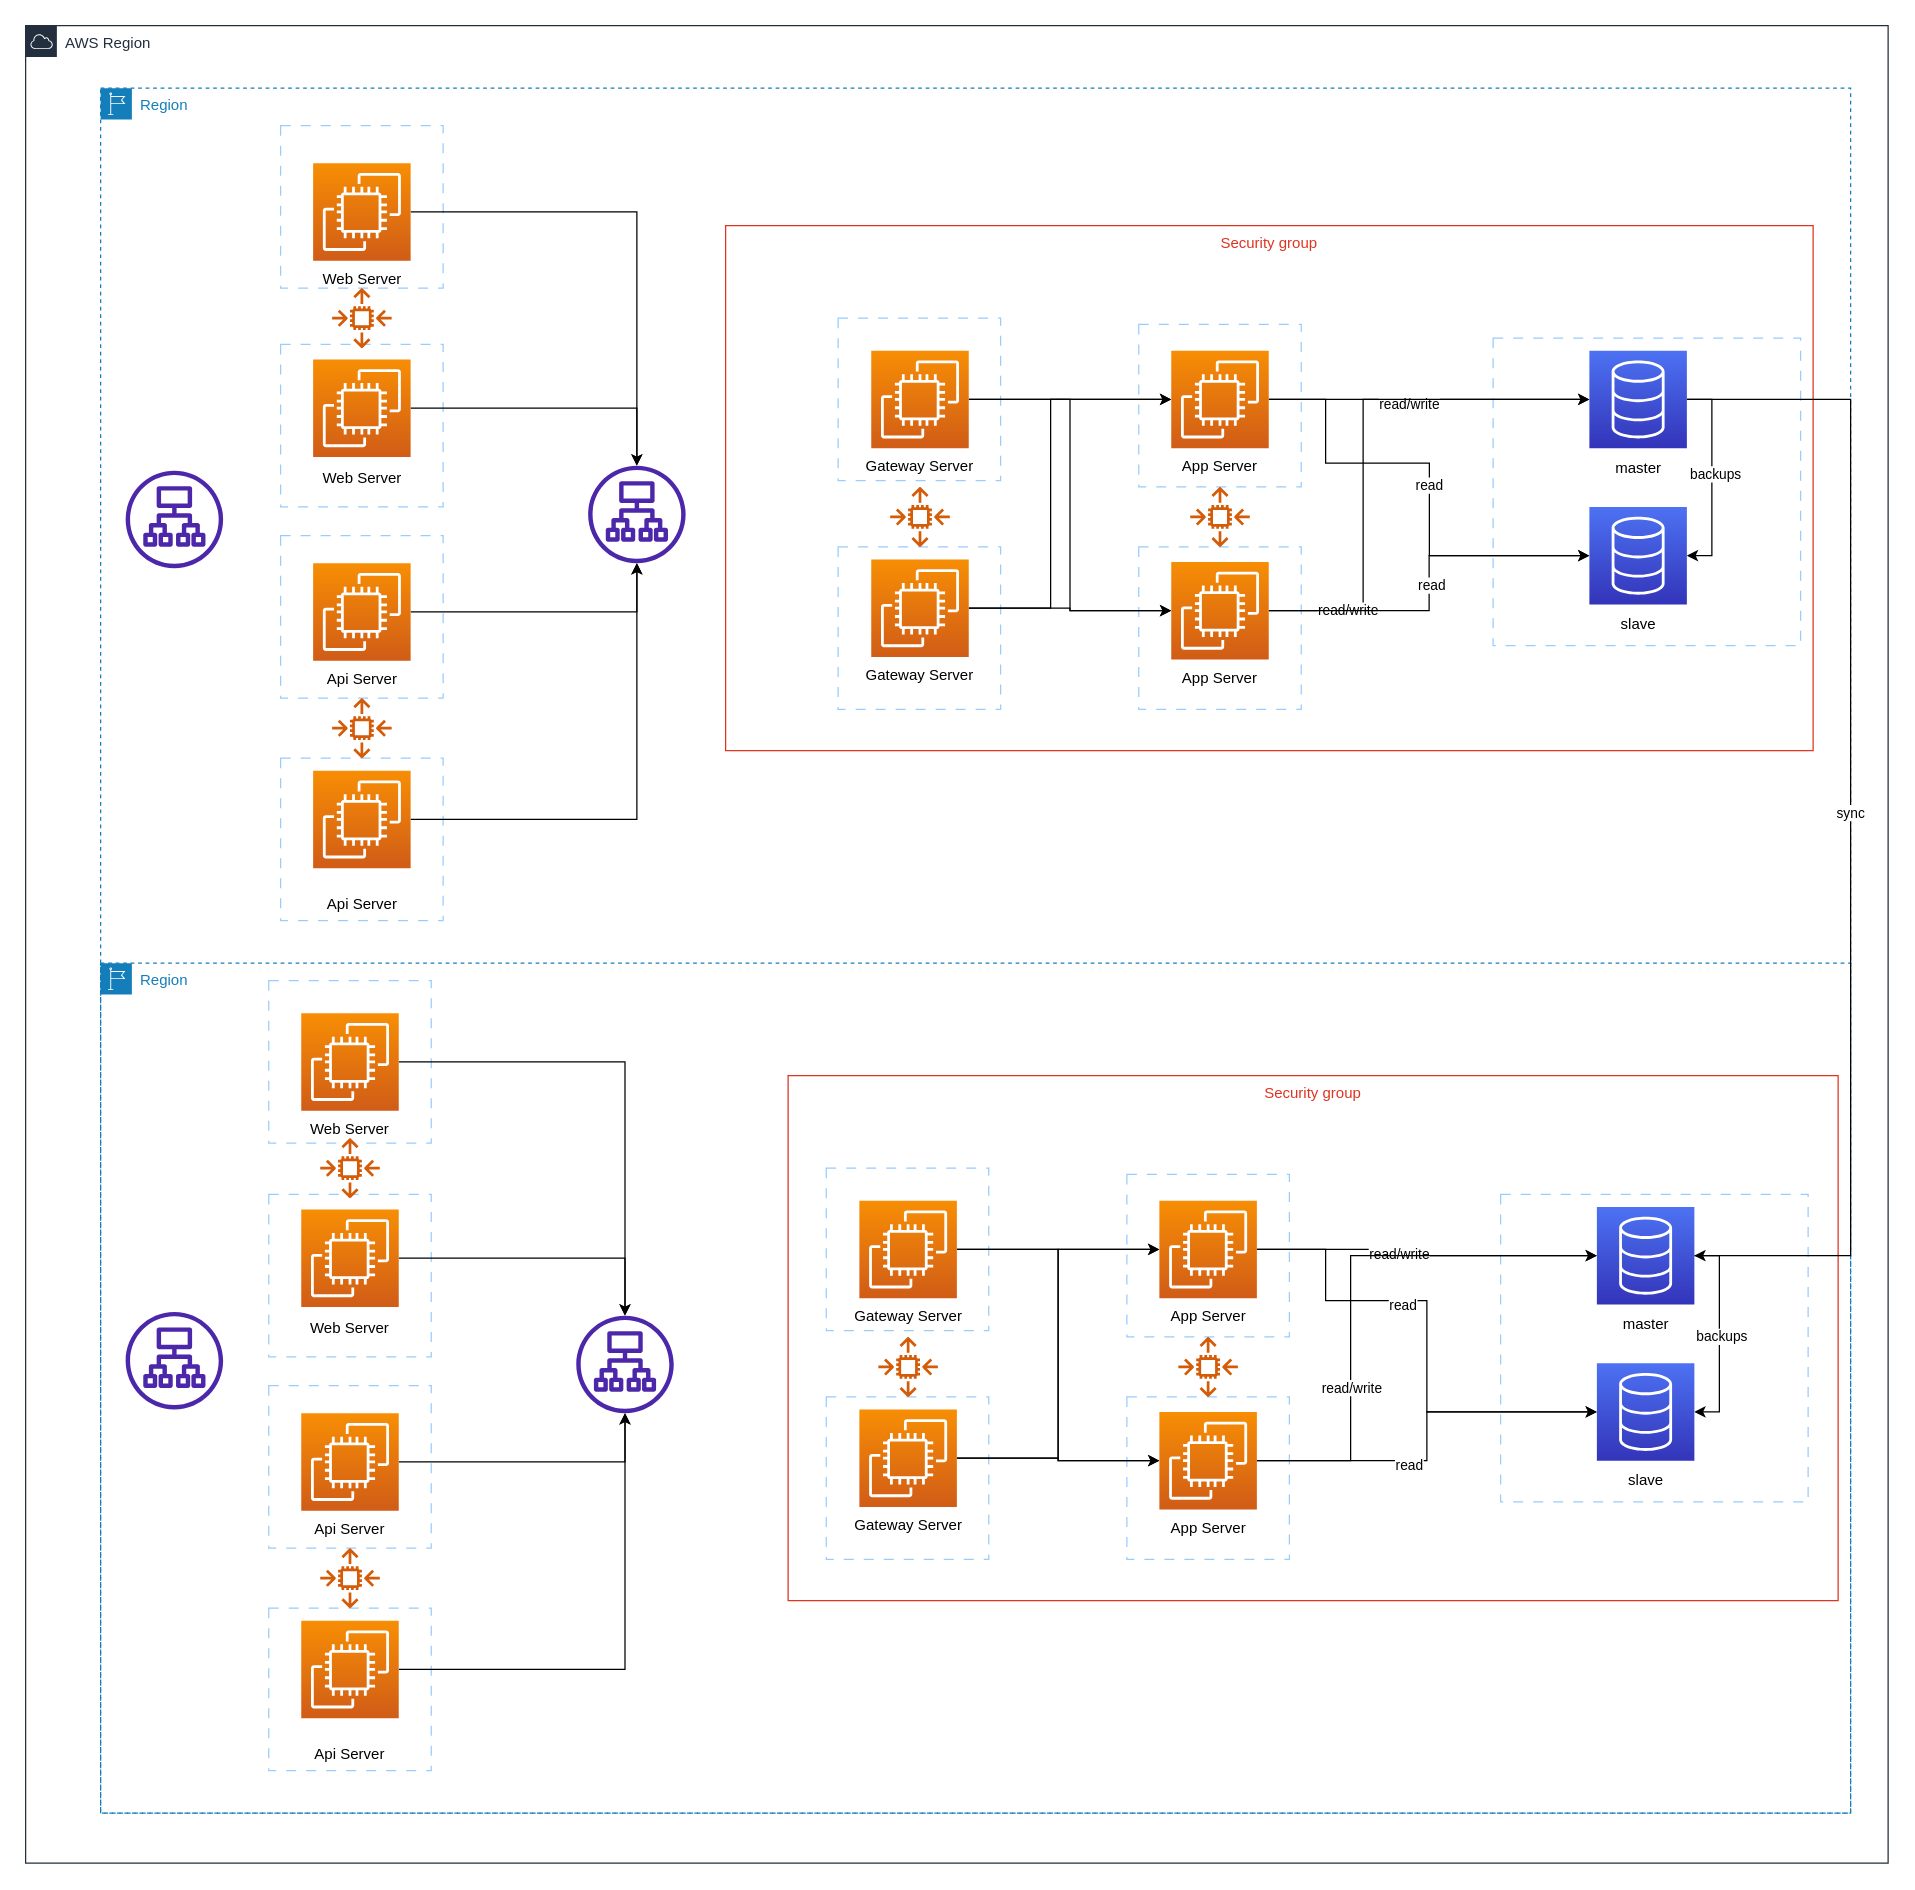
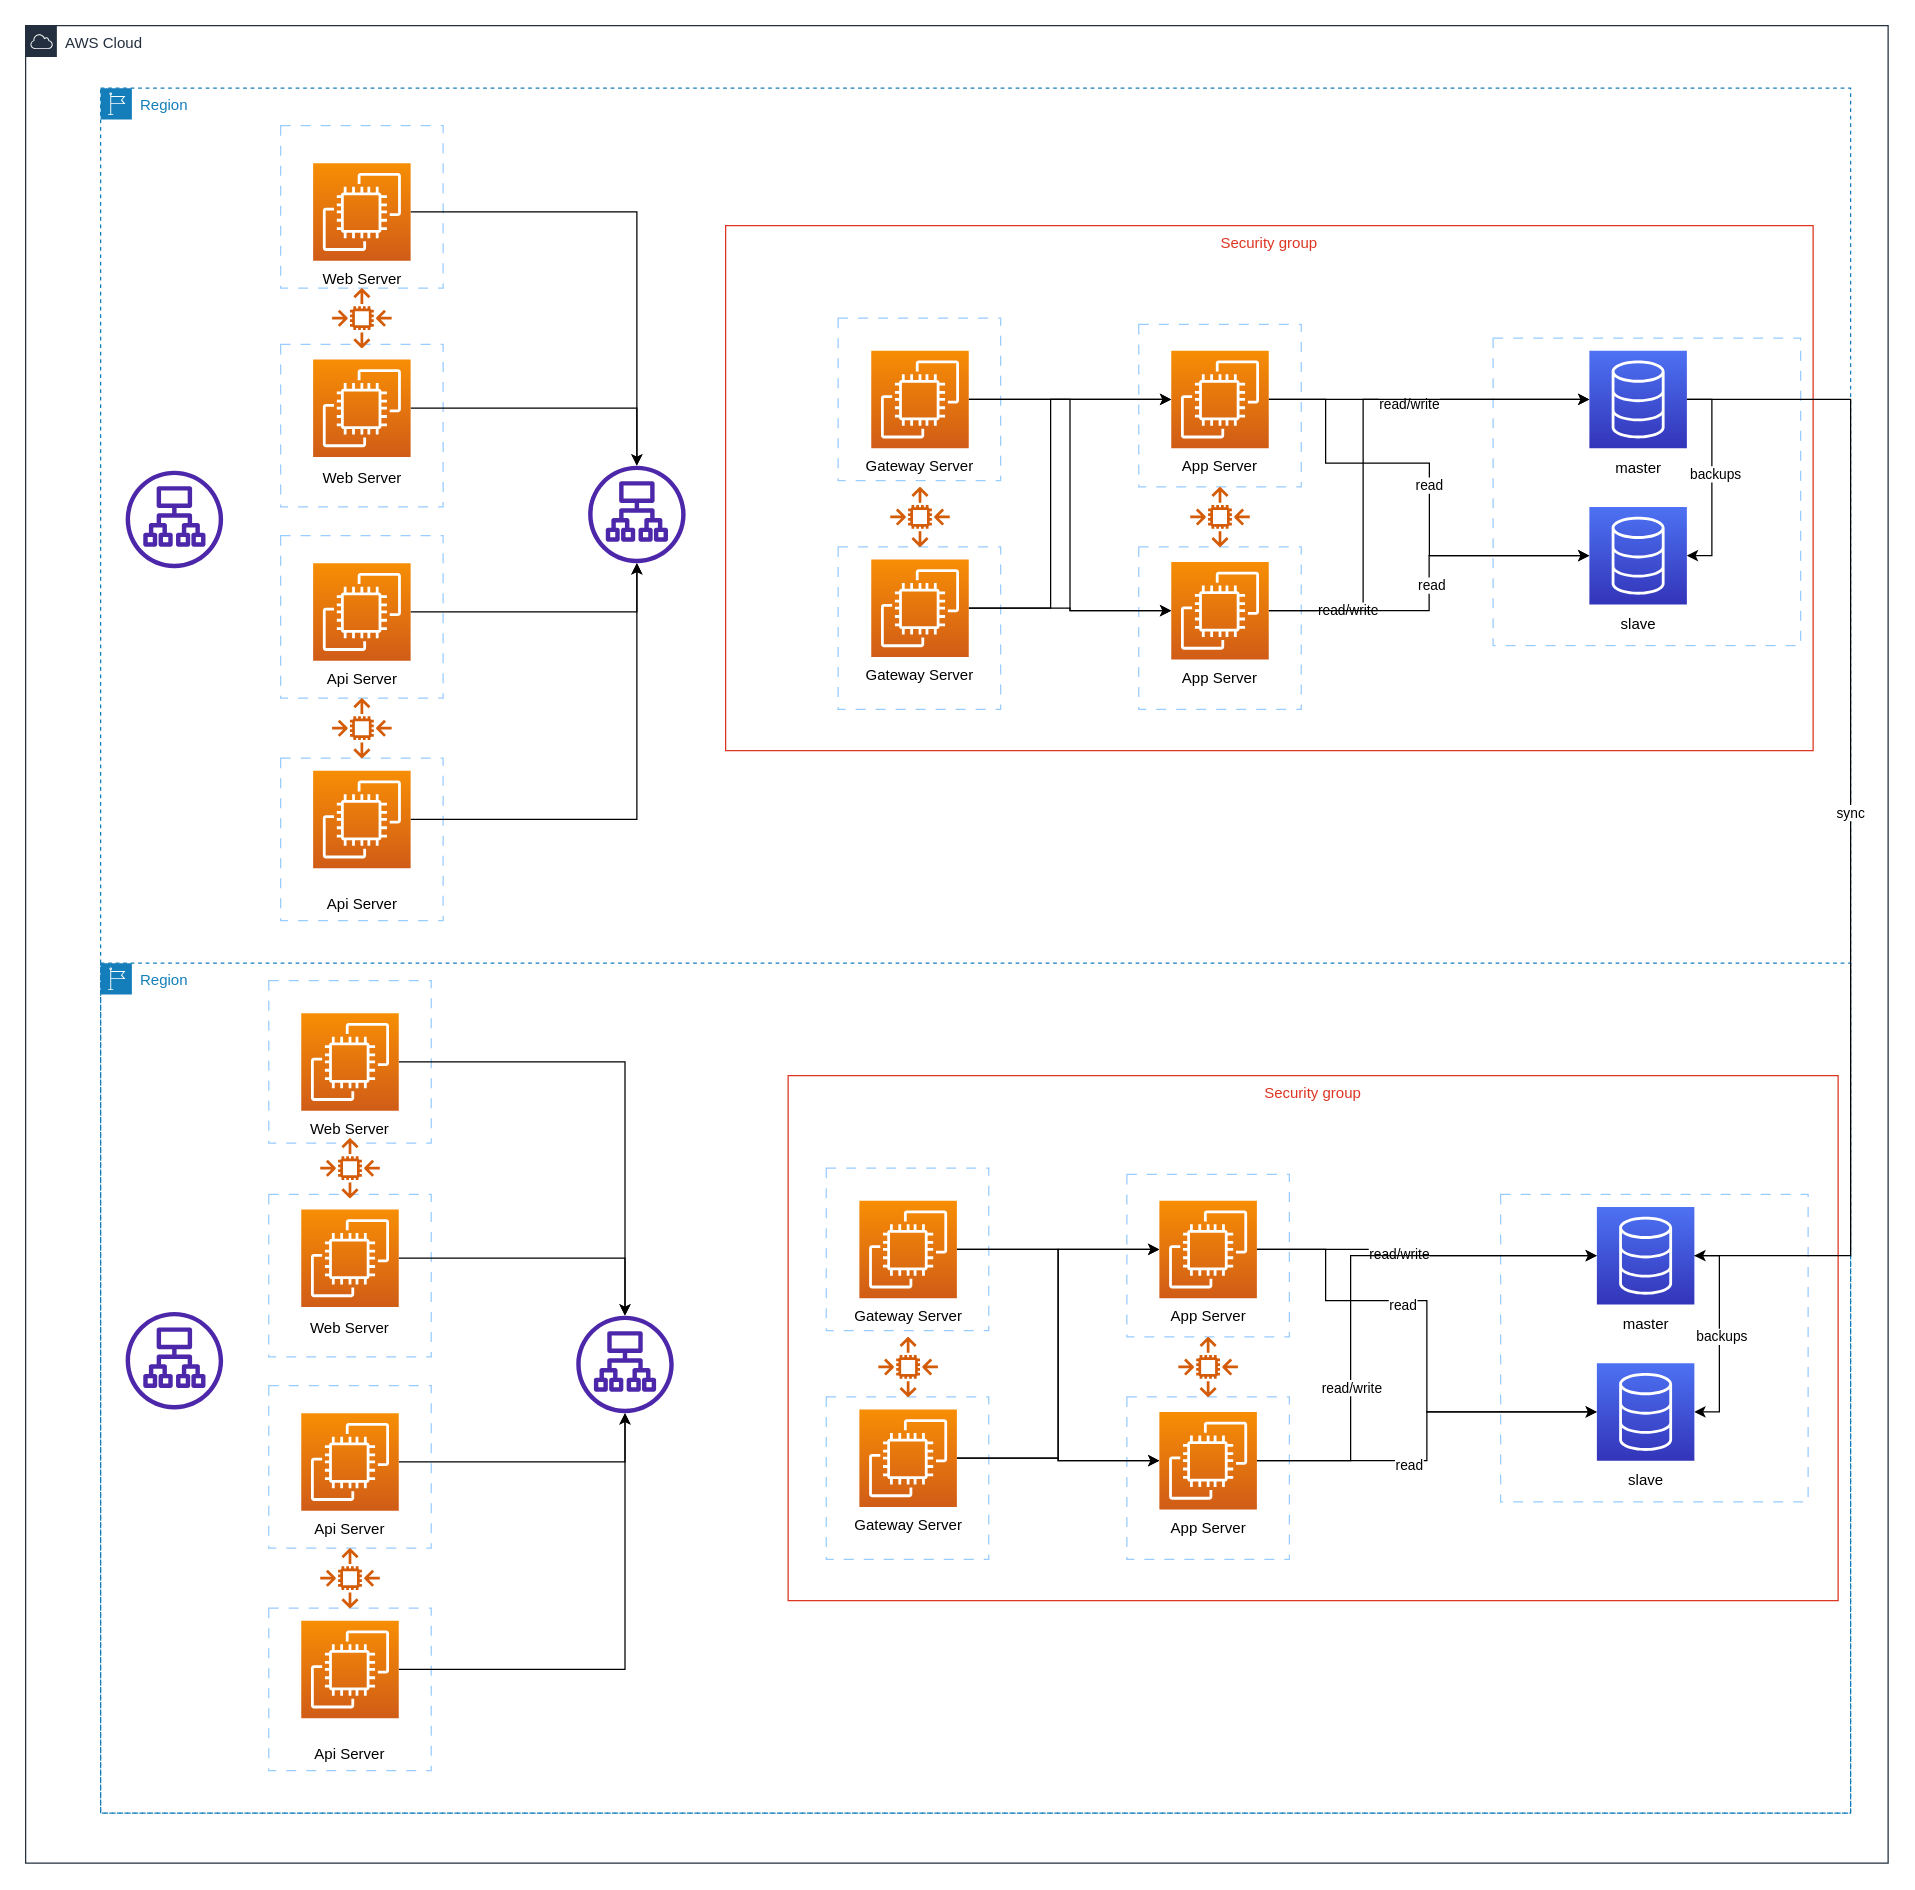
node "AWS Region": label "AWS Region" -> "AWS Cloud"
